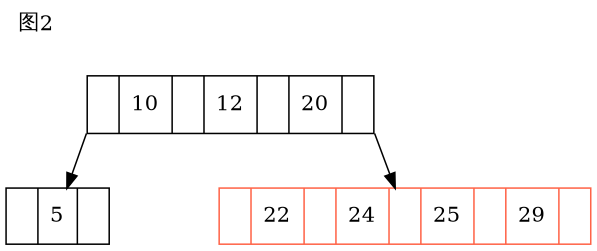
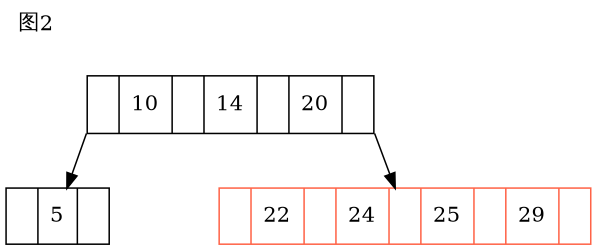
node "10": text "12" -> "14"
